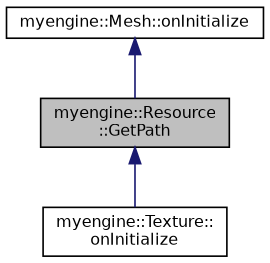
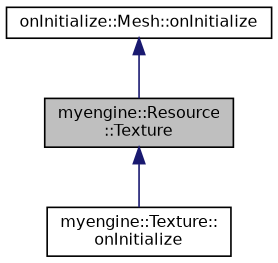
node "myengine::Mesh::onInitialize": label "myengine::Mesh::onInitialize" -> "onInitialize::Mesh::onInitialize"
node "myengine::Resource ::GetPath": label "myengine::Resource ::GetPath" -> "myengine::Resource ::Texture"
